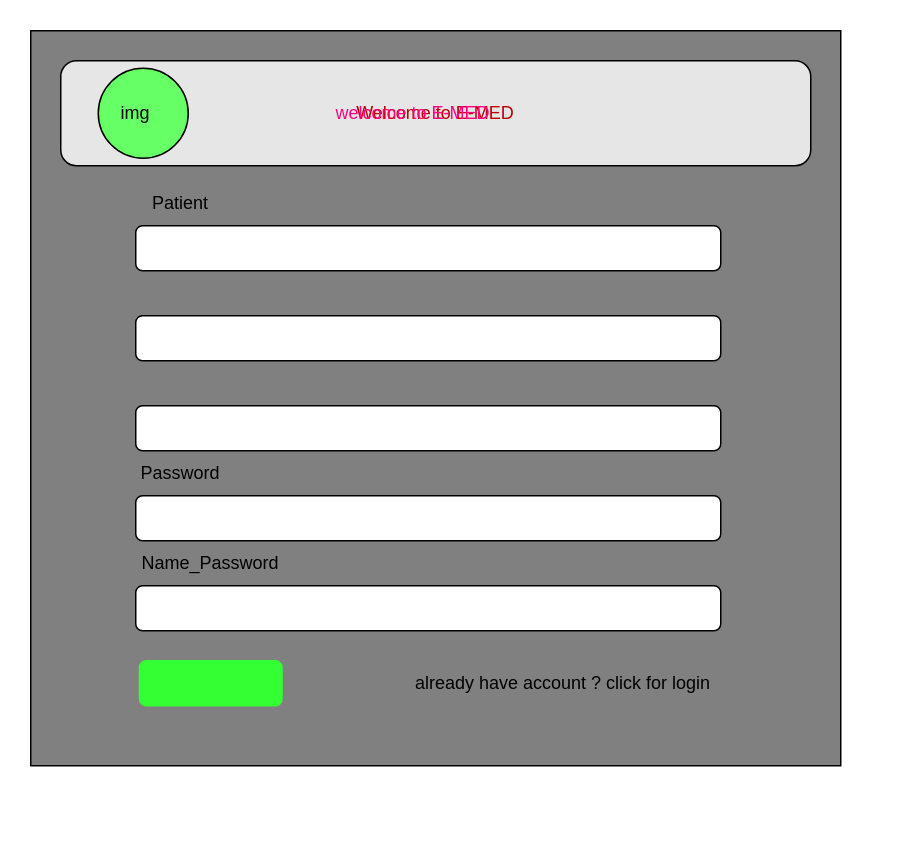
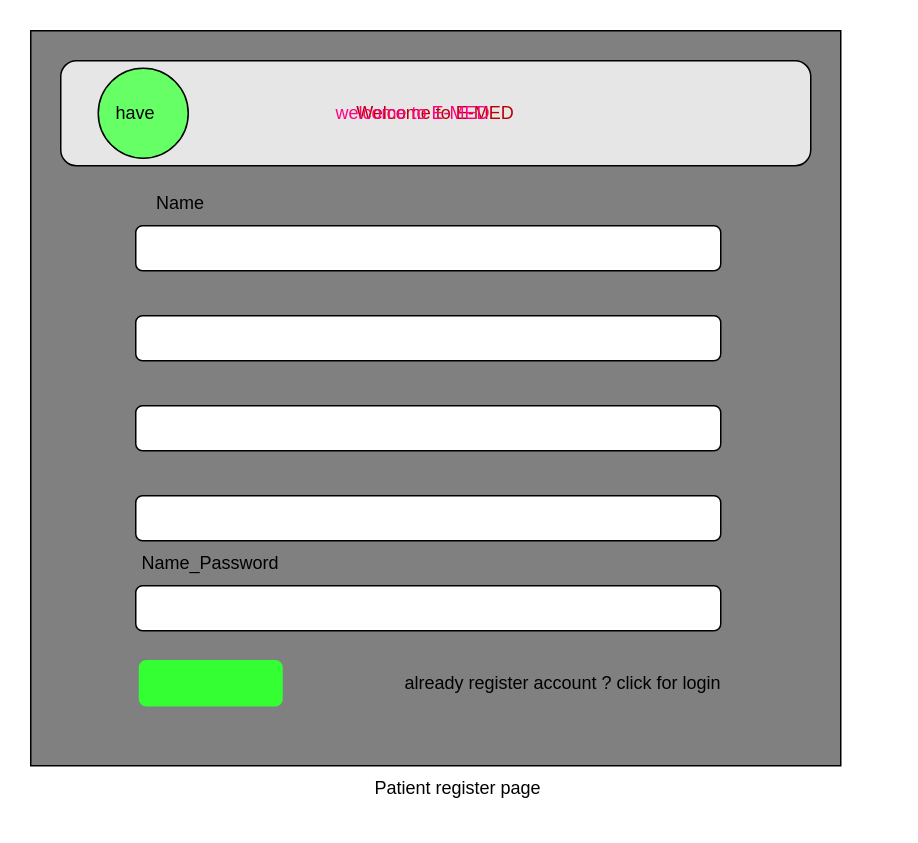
node "img": label "img" -> "have"
node "Patient": label "Patient" -> "Name"
node "Password": removed
node "already have account ? click for login": label "already have account ? click for login" -> "already register account ? click for login"
node "Patient register page": added
